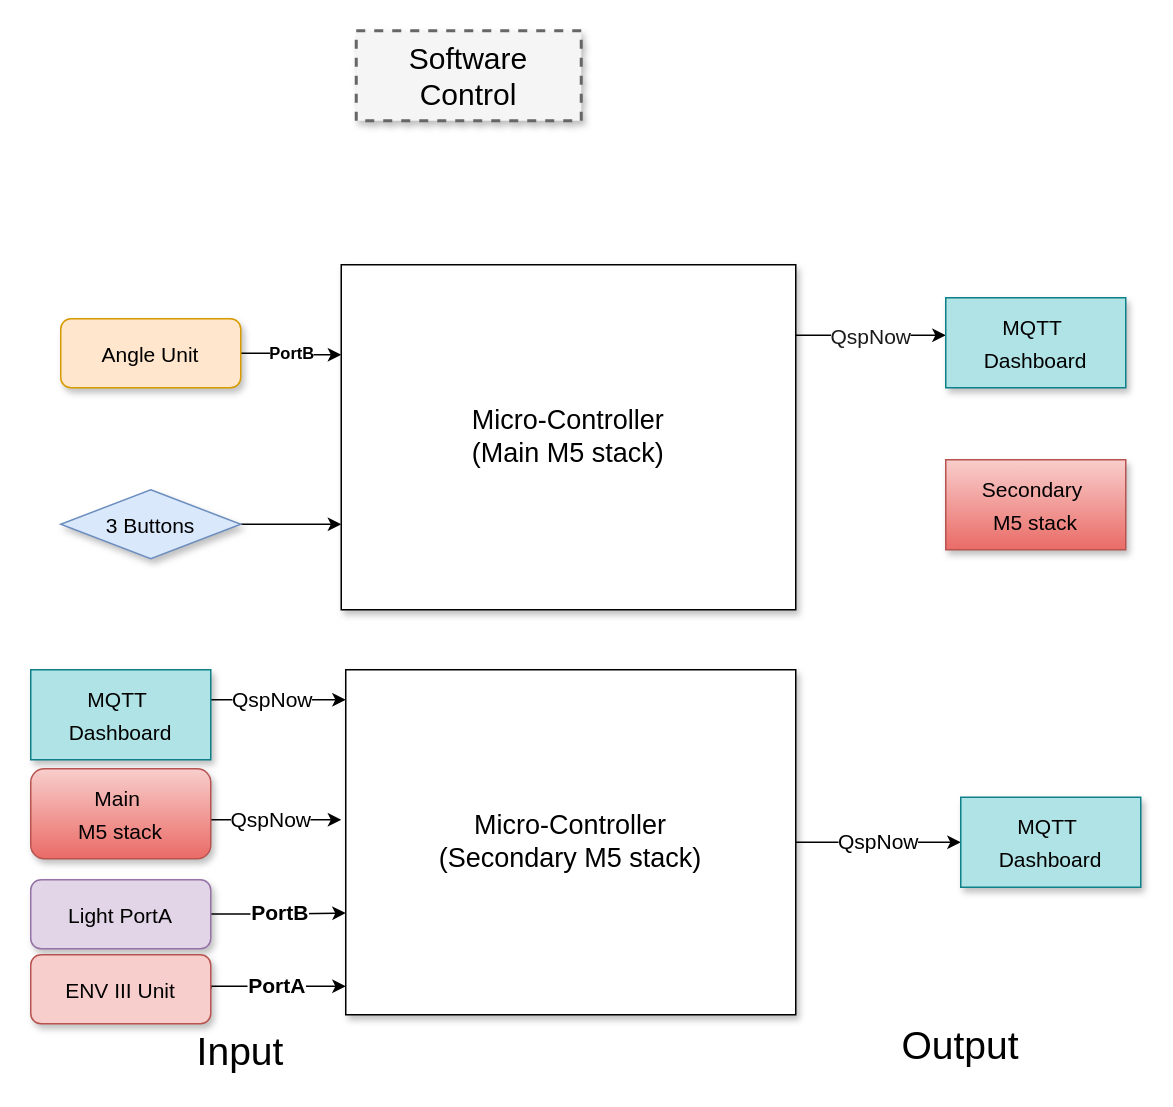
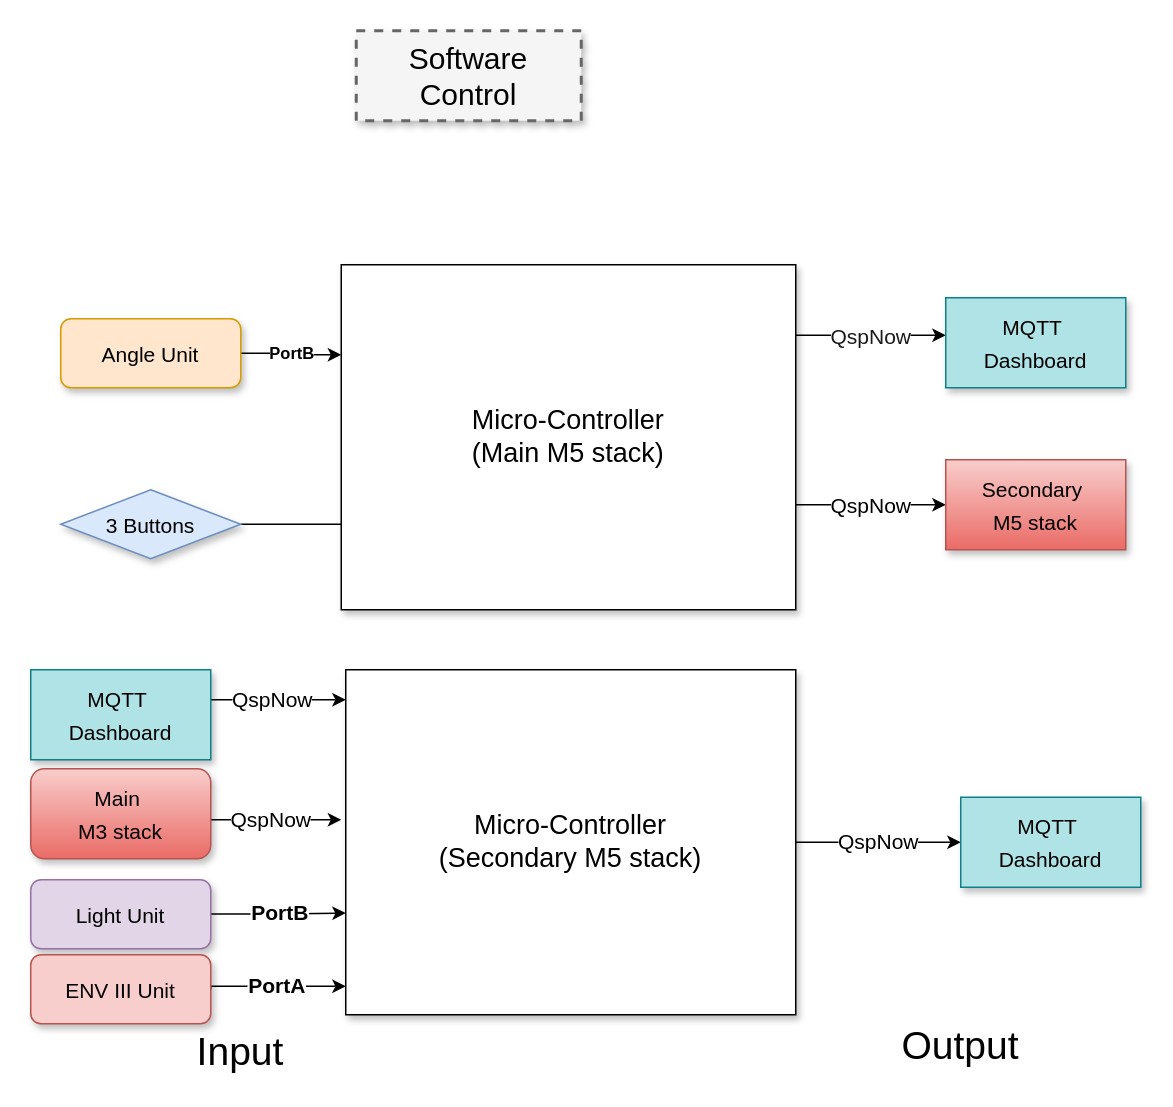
edge "Micro-Controller (Main M5 stack)" -> "Secondary M5 stack": added, label "QspNow"
edge "3 Buttons" -> "Micro-Controller (Main M5 stack)": arrowhead classic -> none
node "Main M5 stack": label "Main M5 stack" -> "Main M3 stack"
node "Light PortA": label "Light PortA" -> "Light Unit"
